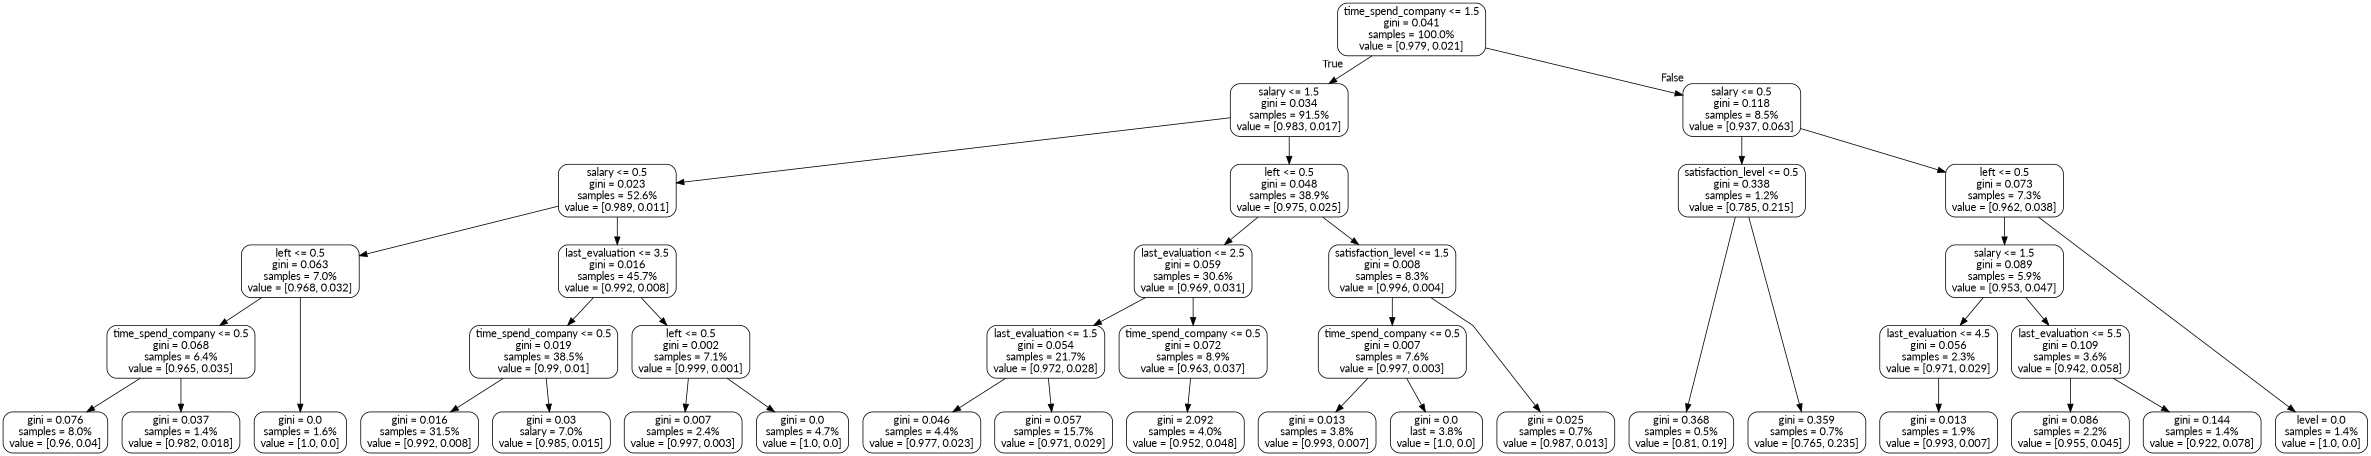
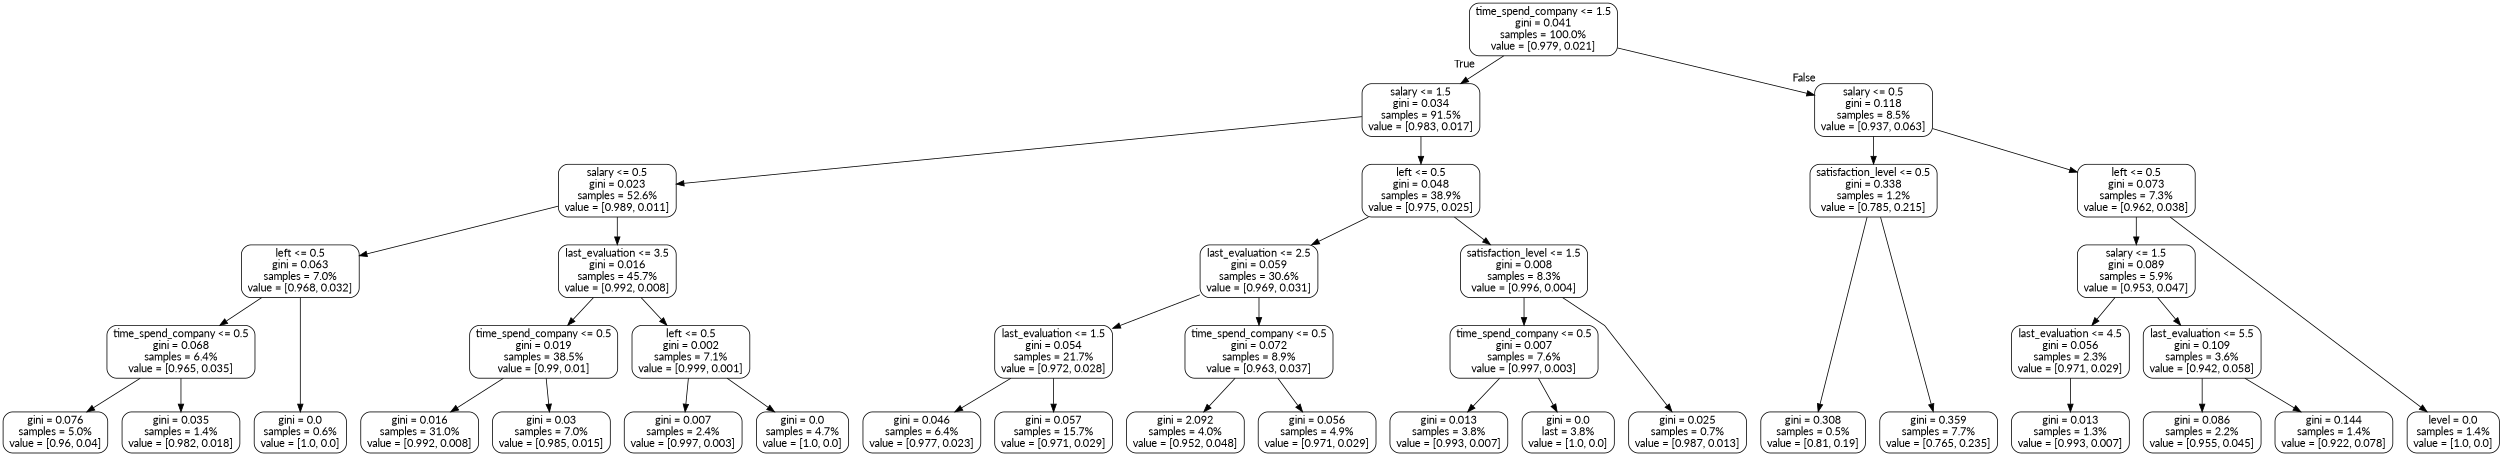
node "gini = 0.076 samples = 8.0% value = [0.96, 0.04]": label "gini = 0.076 samples = 8.0% value = [0.96, 0.04]" -> "gini = 0.076 samples = 5.0% value = [0.96, 0.04]"
node "gini = 0.037 samples = 1.4% value = [0.982, 0.018]": label "gini = 0.037 samples = 1.4% value = [0.982, 0.018]" -> "gini = 0.035 samples = 1.4% value = [0.982, 0.018]"
node "gini = 0.0 samples = 1.6% value = [1.0, 0.0]": label "gini = 0.0 samples = 1.6% value = [1.0, 0.0]" -> "gini = 0.0 samples = 0.6% value = [1.0, 0.0]"
node "gini = 0.016 samples = 31.5% value = [0.992, 0.008]": label "gini = 0.016 samples = 31.5% value = [0.992, 0.008]" -> "gini = 0.016 samples = 31.0% value = [0.992, 0.008]"
node "gini = 0.03 salary = 7.0% value = [0.985, 0.015]": label "gini = 0.03 salary = 7.0% value = [0.985, 0.015]" -> "gini = 0.03 samples = 7.0% value = [0.985, 0.015]"
node "gini = 0.046 samples = 4.4% value = [0.977, 0.023]": label "gini = 0.046 samples = 4.4% value = [0.977, 0.023]" -> "gini = 0.046 samples = 6.4% value = [0.977, 0.023]"
node "gini = 0.056 samples = 4.9% value = [0.971, 0.029]": added
node "gini = 0.368 samples = 0.5% value = [0.81, 0.19]": label "gini = 0.368 samples = 0.5% value = [0.81, 0.19]" -> "gini = 0.308 samples = 0.5% value = [0.81, 0.19]"
node "gini = 0.359 samples = 0.7% value = [0.765, 0.235]": label "gini = 0.359 samples = 0.7% value = [0.765, 0.235]" -> "gini = 0.359 samples = 7.7% value = [0.765, 0.235]"
node "gini = 0.013 samples = 1.9% value = [0.993, 0.007]": label "gini = 0.013 samples = 1.9% value = [0.993, 0.007]" -> "gini = 0.013 samples = 1.3% value = [0.993, 0.007]"
